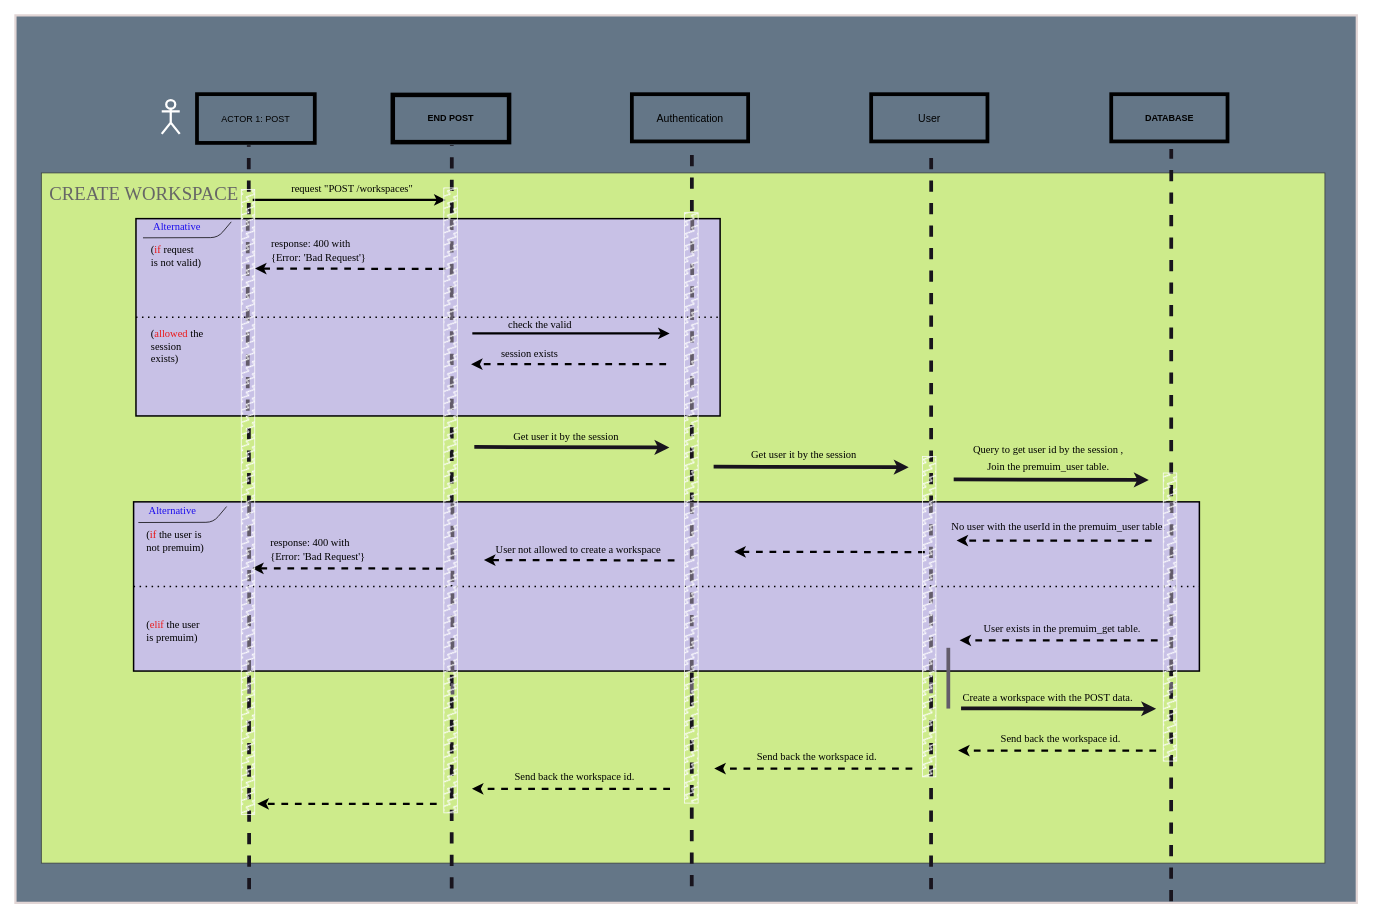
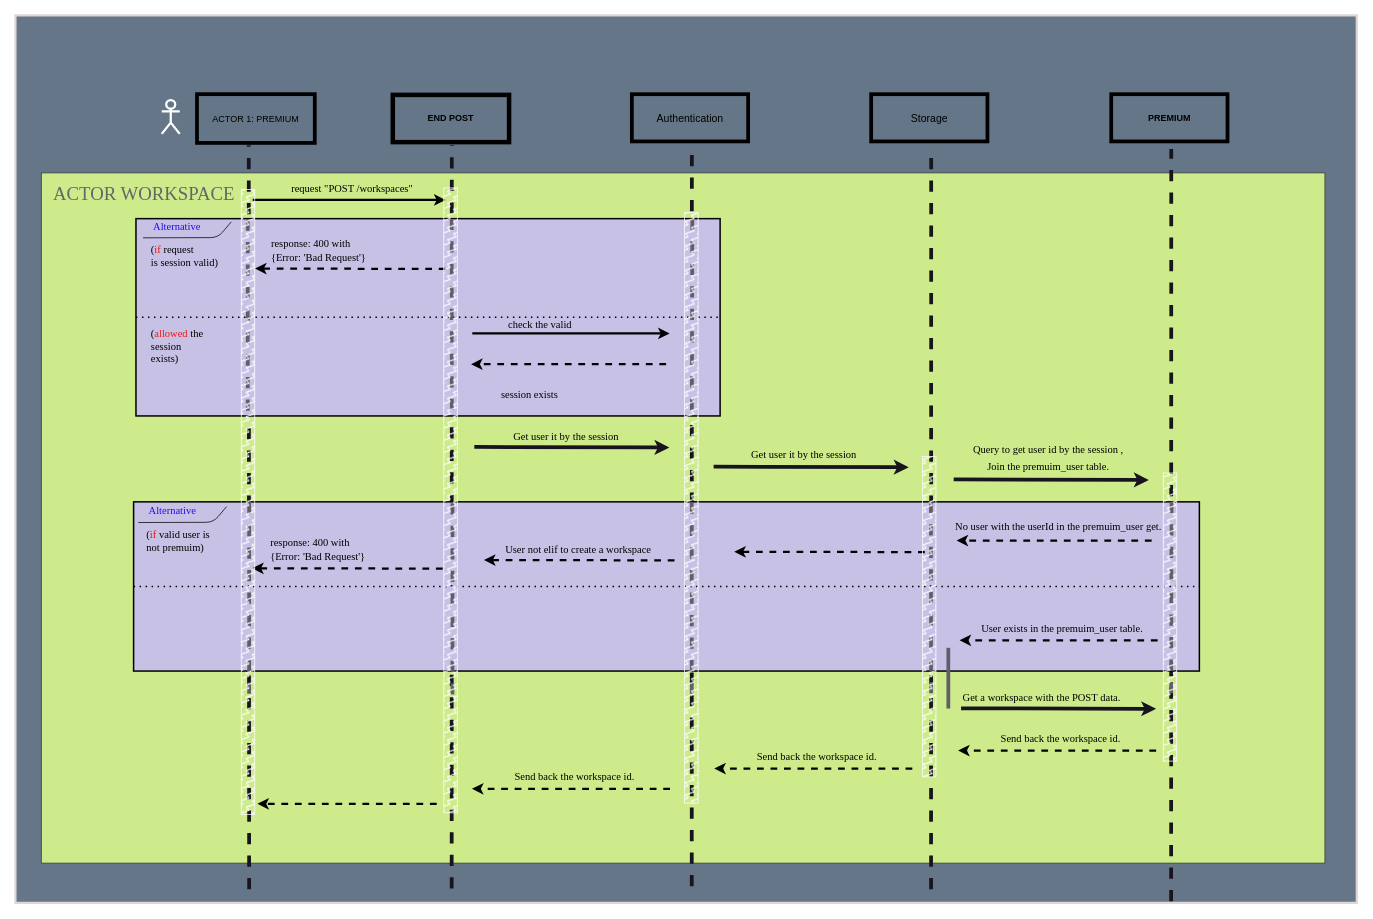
node "User": label "User" -> "Storage"
node "DATABASE": label "DATABASE" -> "PREMIUM"
node "ACTOR 1: POST": label "ACTOR 1: POST" -> "ACTOR 1: PREMIUM"
node "CREATE WORKSPACE": label "CREATE WORKSPACE" -> "ACTOR WORKSPACE"
node "(if request is not valid)": label "(if request is not valid)" -> "(if request is session valid)"
node "session exists": moved (529, 352) -> (529, 394)
node "No user with the userId in the premuim_user table.": label "No user with the userId in the premuim_user table." -> "No user with the userId in the premuim_user get."
node "(if the user is not premuim)": label "(if the user is not premuim)" -> "(if valid user is not premuim)"
node "User not allowed to create a workspace": label "User not allowed to create a workspace" -> "User not elif to create a workspace"
node "User exists in the premuim_get table.": label "User exists in the premuim_get table." -> "User exists in the premuim_user table."
node "(elif the user is premuim)": removed
node "Create a workspace with the POST data.": label "Create a workspace with the POST data." -> "Get a workspace with the POST data."
